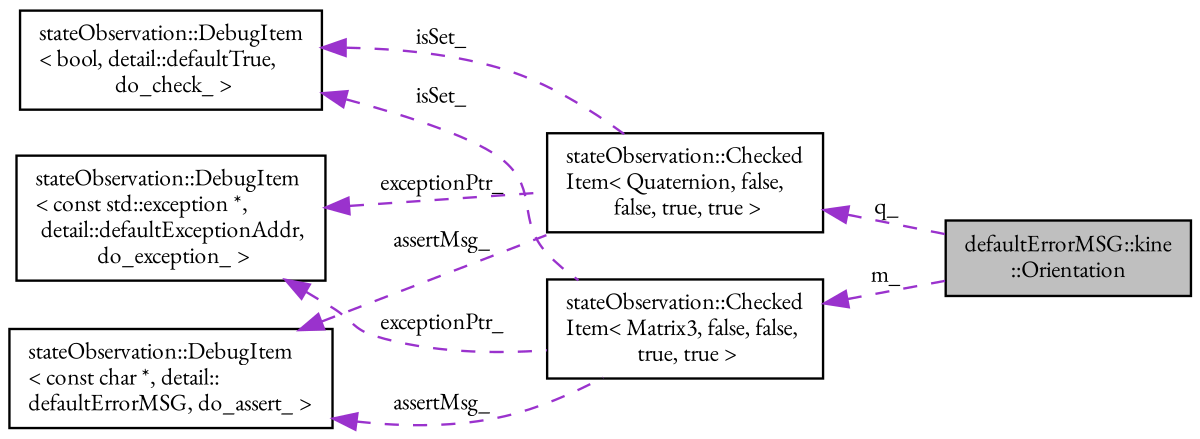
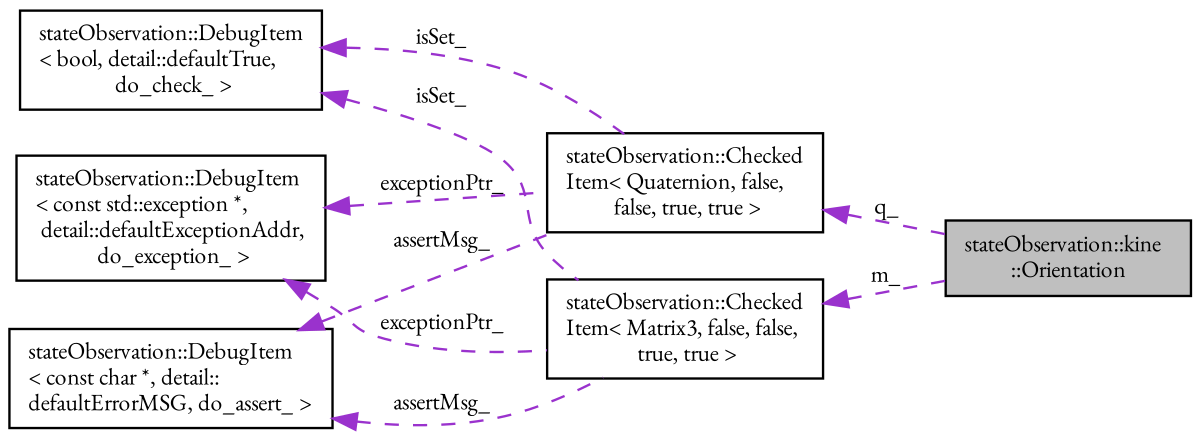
node "defaultErrorMSG::kine ::Orientation": label "defaultErrorMSG::kine ::Orientation" -> "stateObservation::kine ::Orientation"
